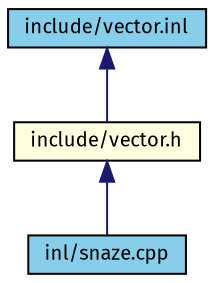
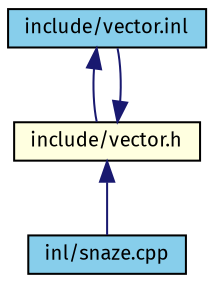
edge "include/vector.inl" -> "include/vector.h": added
